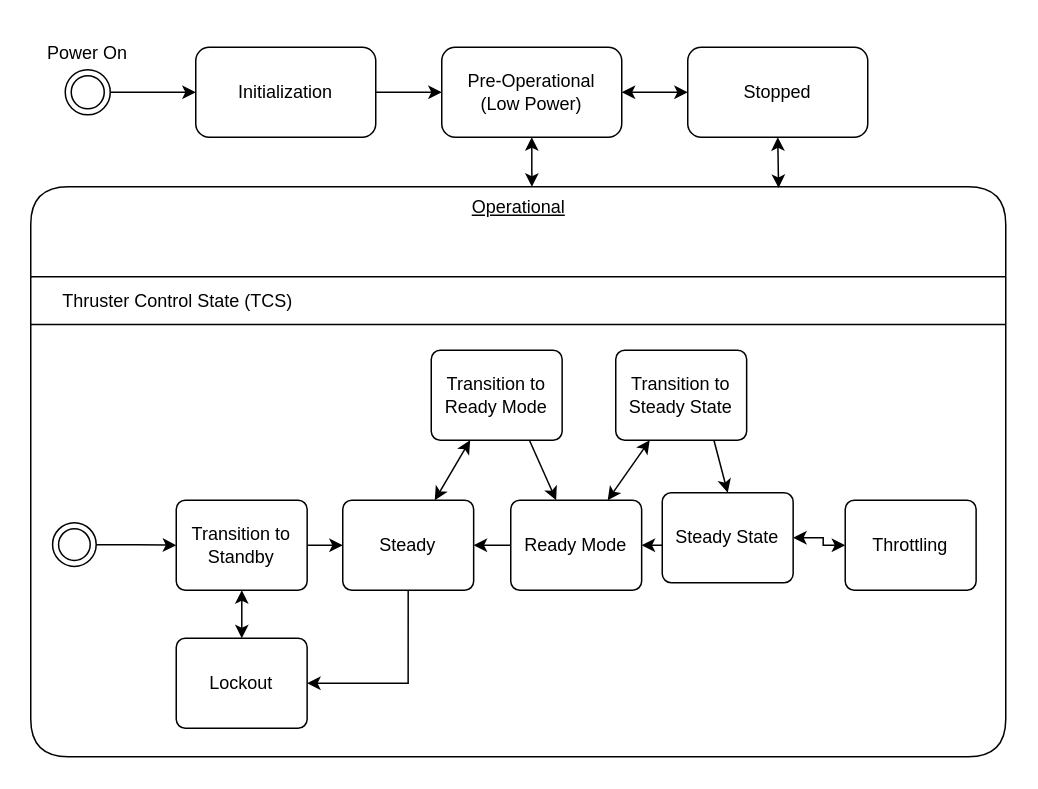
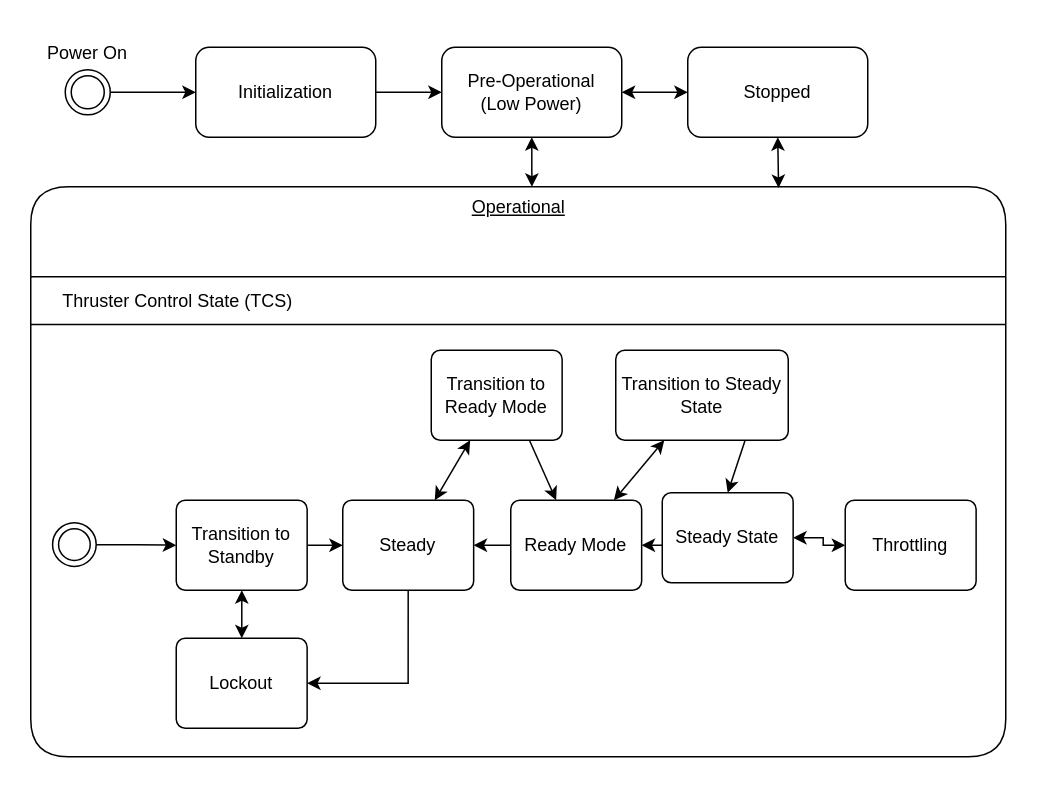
node "Transition to Steady State": size 131x90 -> 173x90
